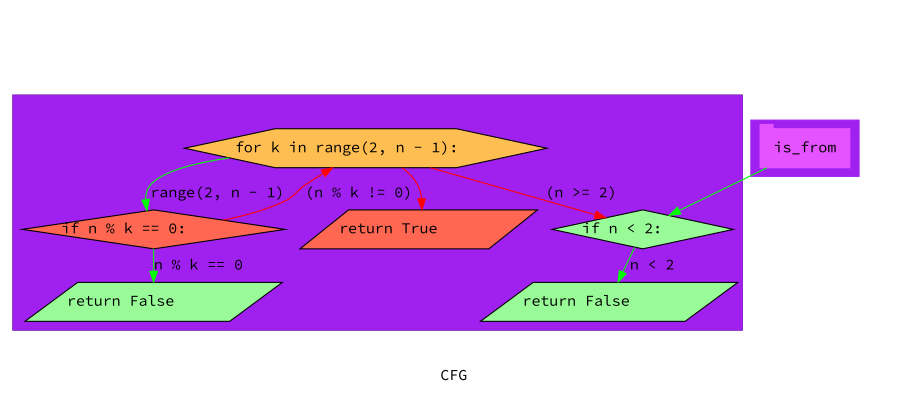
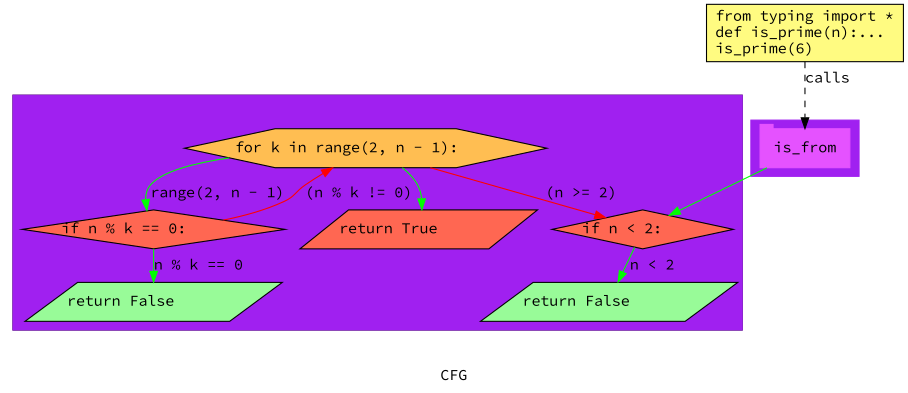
node "from typing import * def is_prime(n):... is_prime(6)": added
edge "for k in range(2, n - 1):" -> "return True": color red -> green
node "if n < 2:": fillcolor #98fb98 -> #ff6752
